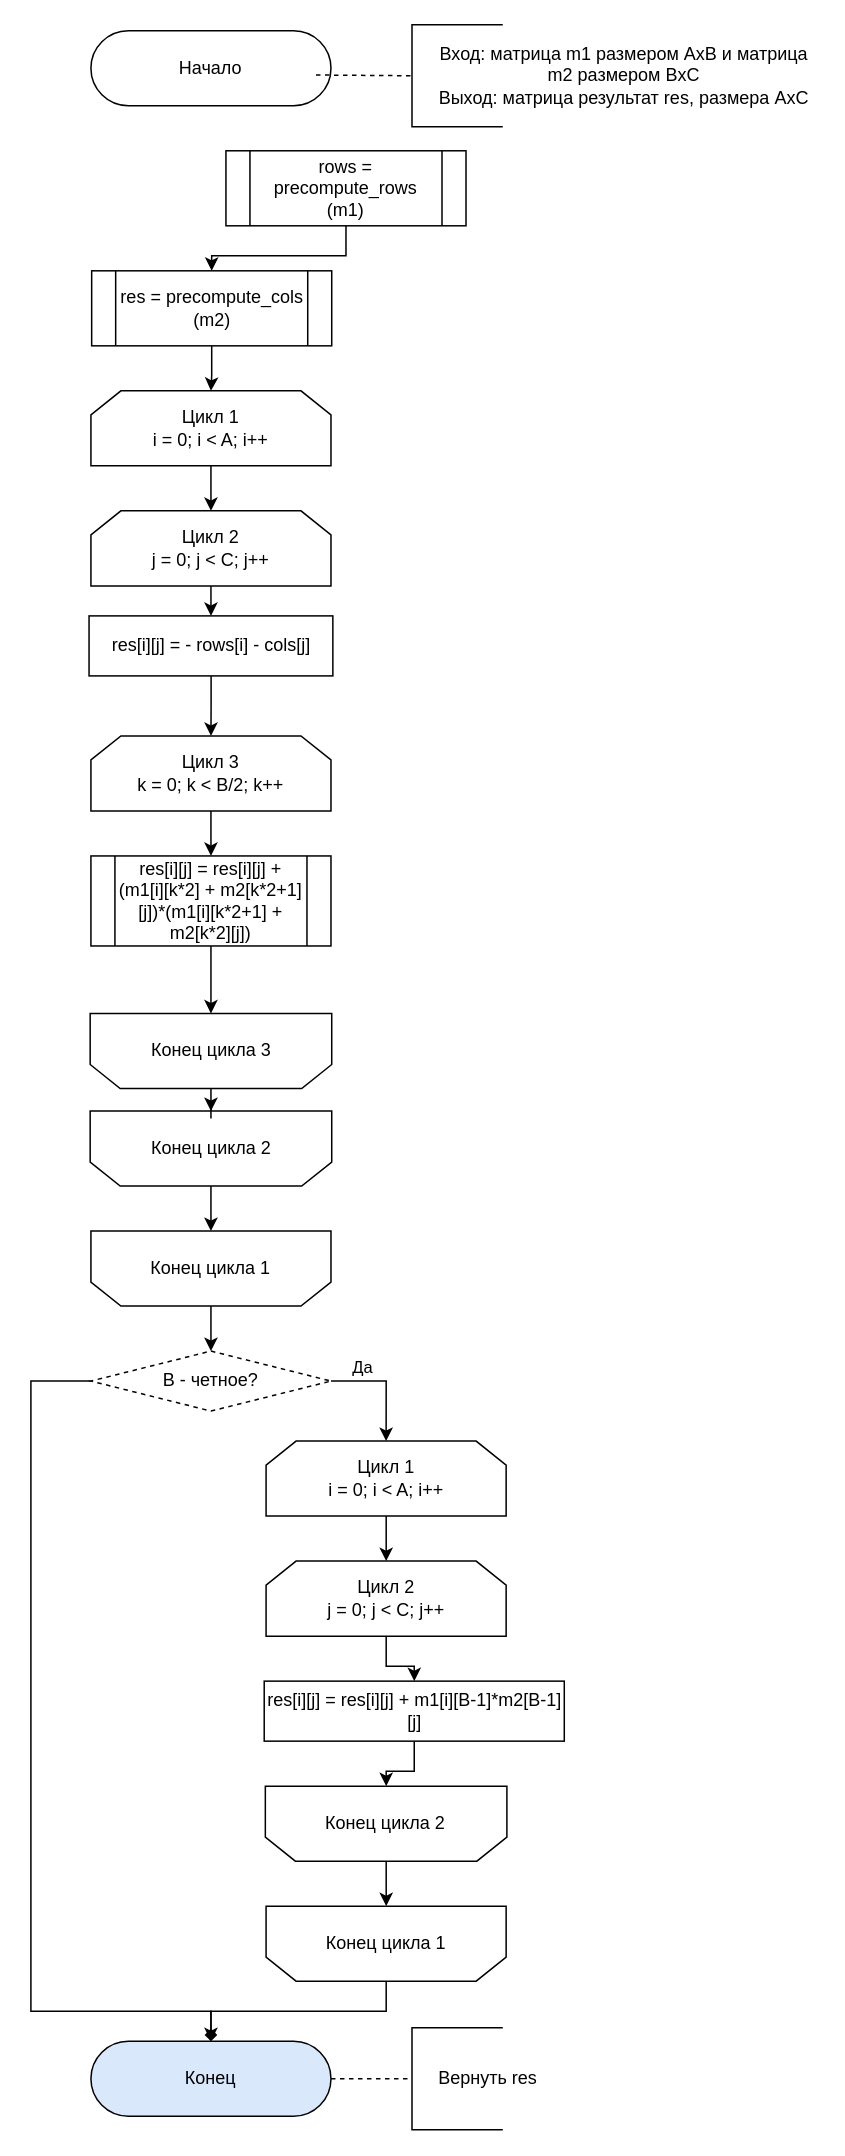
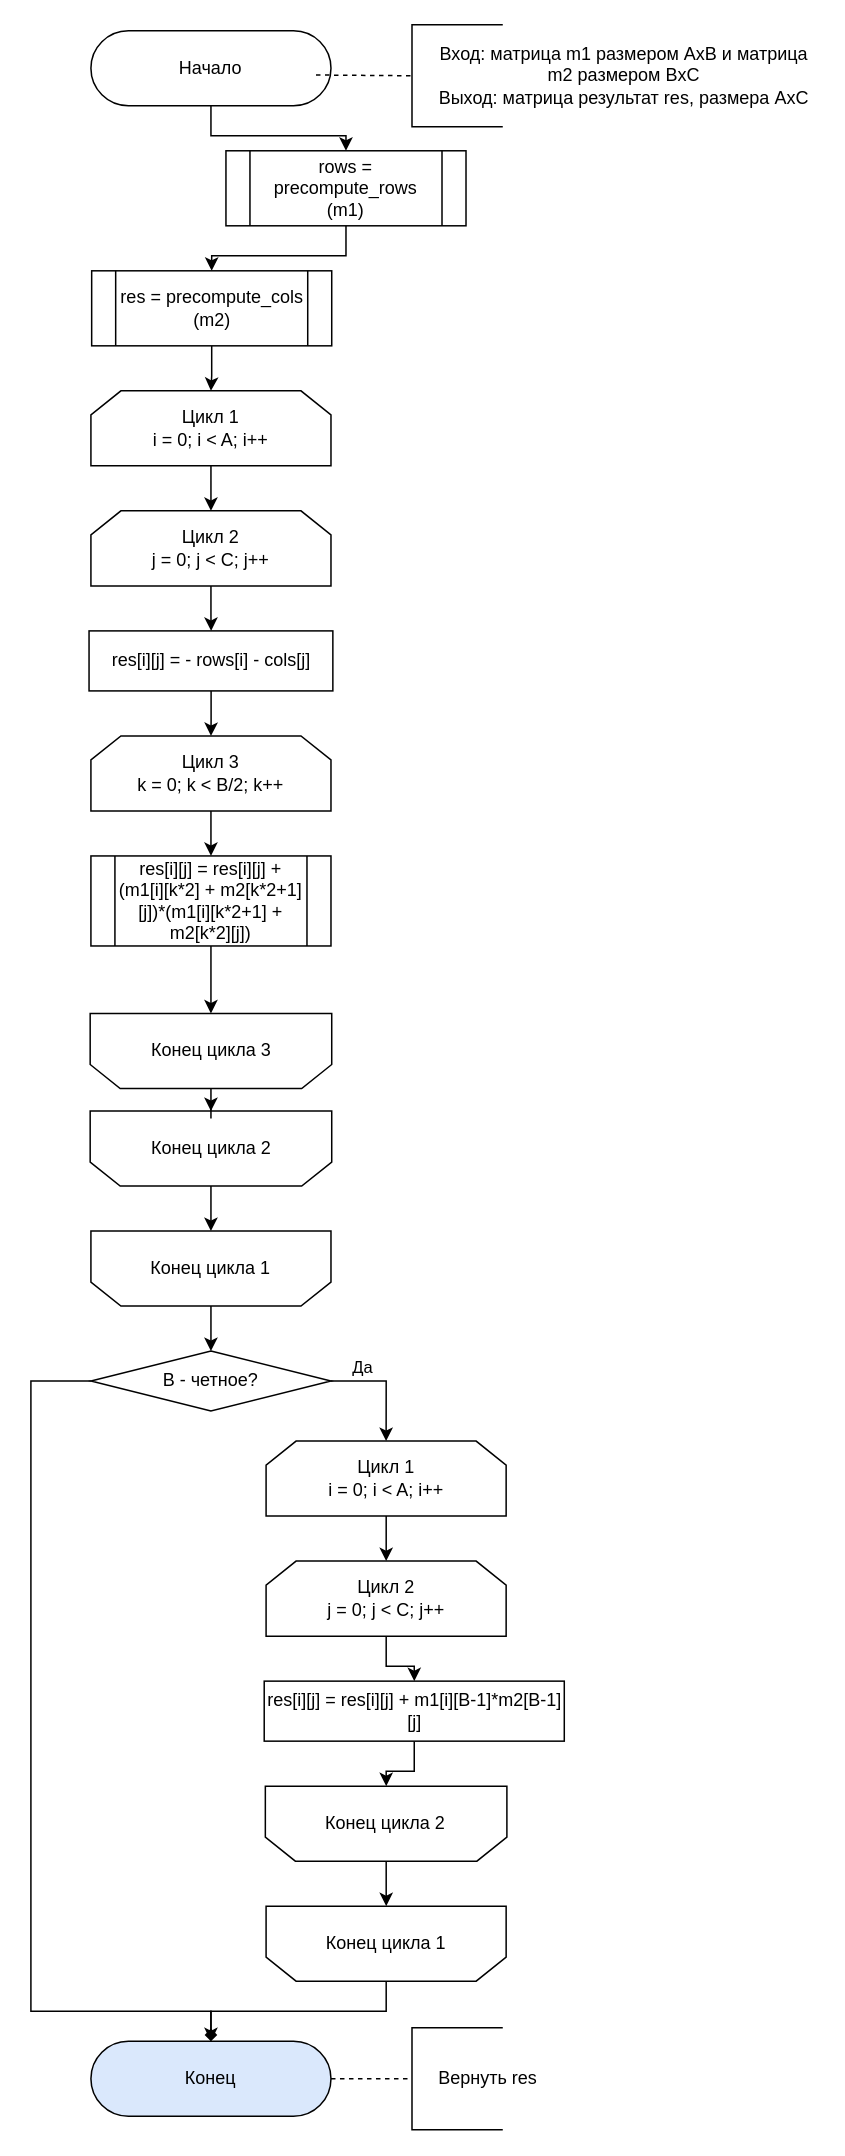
edge "Начало" -> "rows = precompute_rows (m1)": added
node "res[i][j] = - rows[i] - cols[j]": moved (211, 646) -> (211, 661)
node "B - четное?": style dashed -> solid
